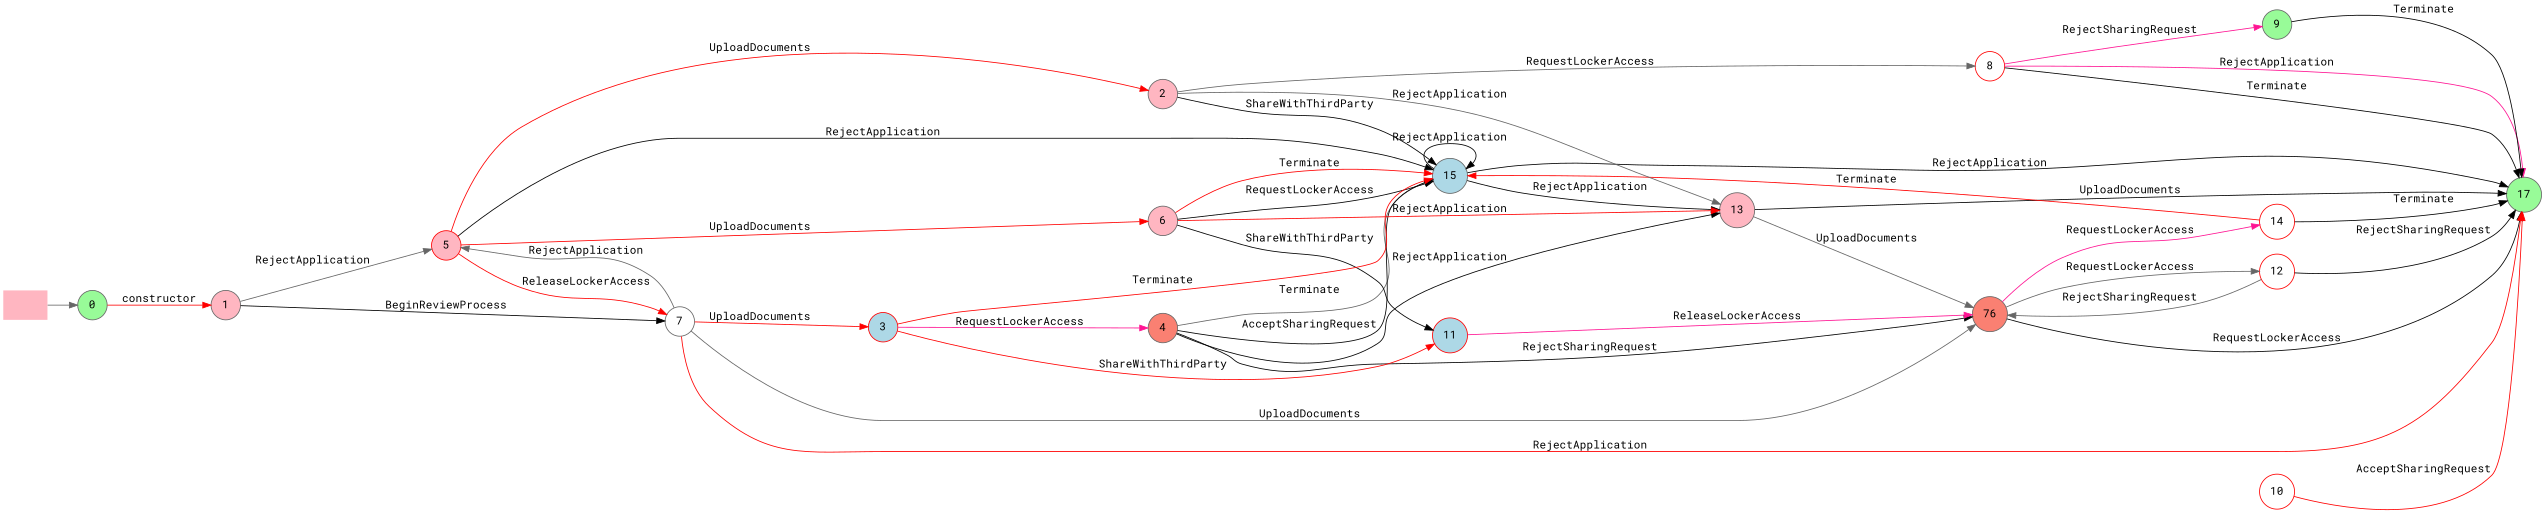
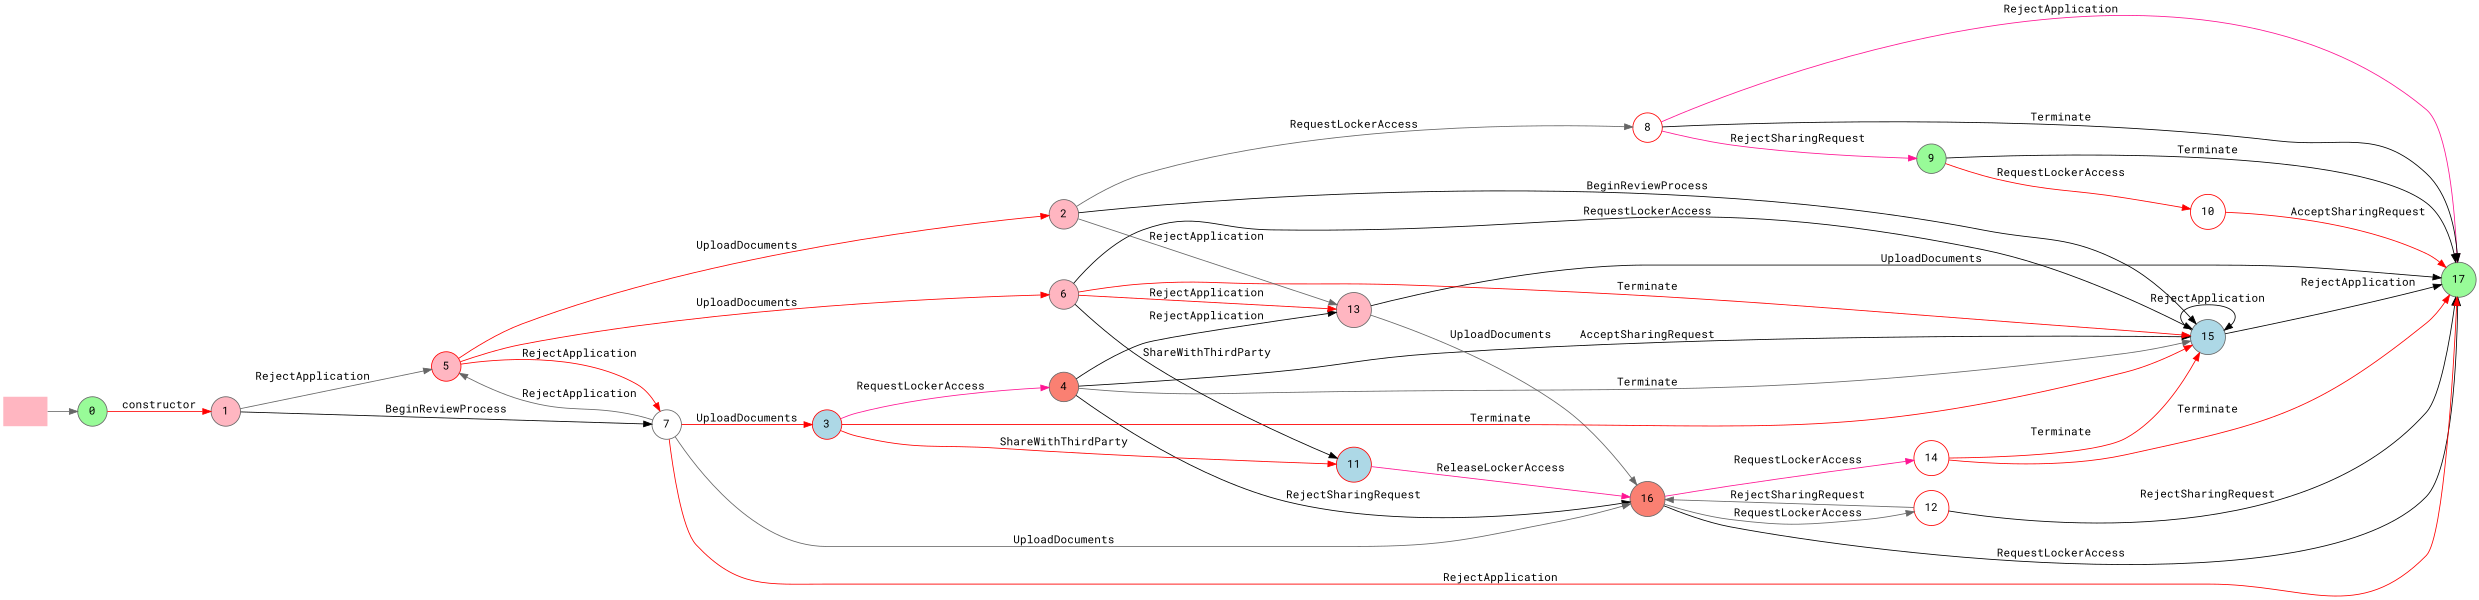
edge "2" -> "15": label "ShareWithThirdParty" -> "BeginReviewProcess"
edge "5" -> "15": removed, label "RejectApplication"
edge "9" -> "10": added, label "RequestLockerAccess"
edge "15" -> "13": removed, label "RejectApplication"
edge "14" -> "17": color black -> red
edge "5" -> "7": label "ReleaseLockerAccess" -> "RejectApplication"
node "76": label "76" -> "16"
